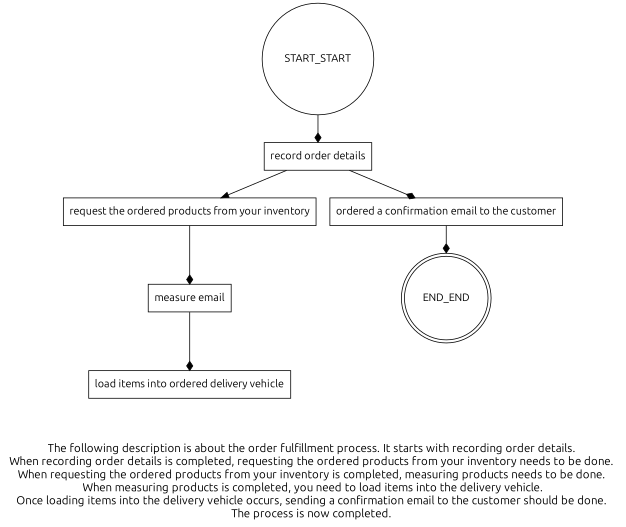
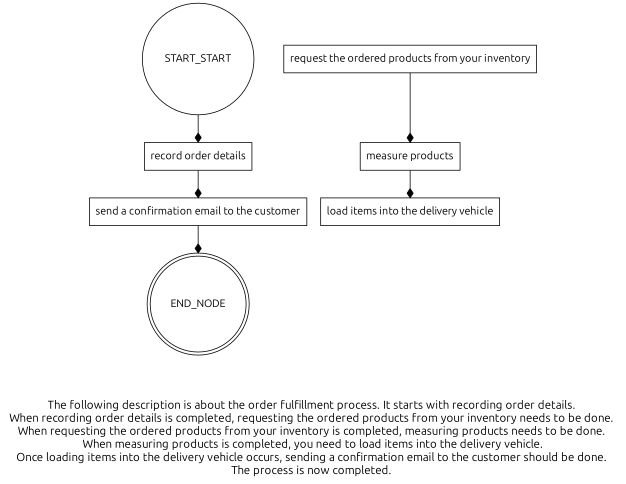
edge "record order details" -> "request the ordered products from your inventory": removed
node "ordered a confirmation email to the customer": label "ordered a confirmation email to the customer" -> "send a confirmation email to the customer"
node "measure email": label "measure email" -> "measure products"
node "END_END": label "END_END" -> "END_NODE"
node "load items into ordered delivery vehicle": label "load items into ordered delivery vehicle" -> "load items into the delivery vehicle"
